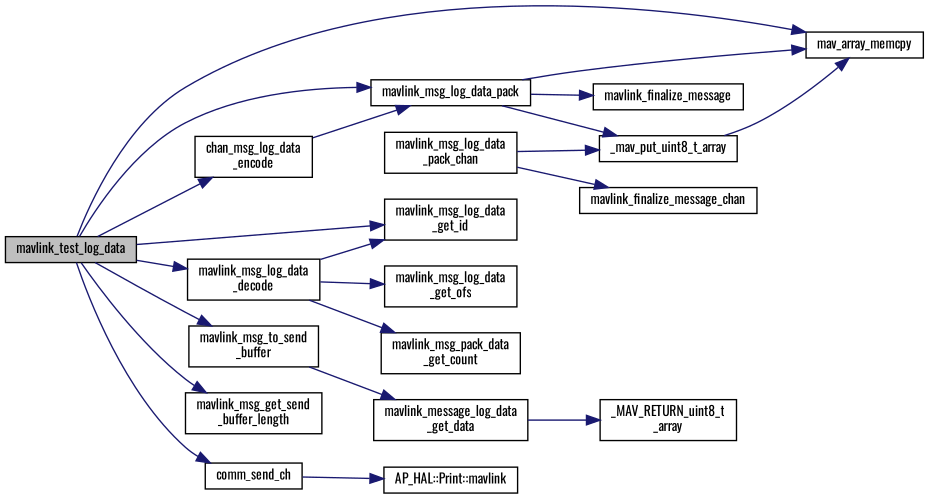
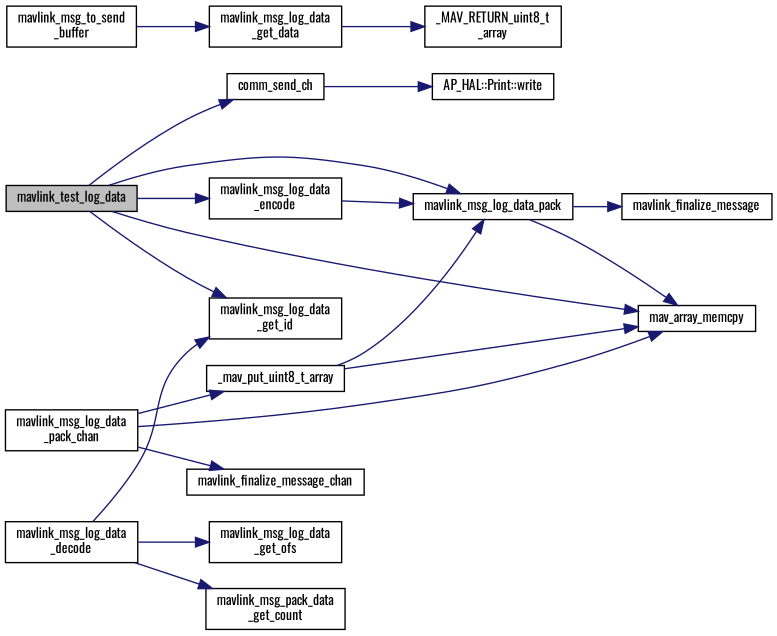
edge "mavlink_msg_log_data_pack" -> "_mav_put_uint8_t_array": reversed
node "chan_msg_log_data _encode": label "chan_msg_log_data _encode" -> "mavlink_msg_log_data _encode"
edge "mavlink_test_log_data" -> "mavlink_msg_log_data _decode": removed
edge "mavlink_test_log_data" -> "mavlink_msg_to_send _buffer": removed
edge "mavlink_msg_log_data _pack_chan" -> "mav_array_memcpy": added
node "mavlink_msg_get_send _buffer_length": removed
node "mavlink_message_log_data _get_data": label "mavlink_message_log_data _get_data" -> "mavlink_msg_log_data _get_data"
node "AP_HAL::Print::mavlink": label "AP_HAL::Print::mavlink" -> "AP_HAL::Print::write"
